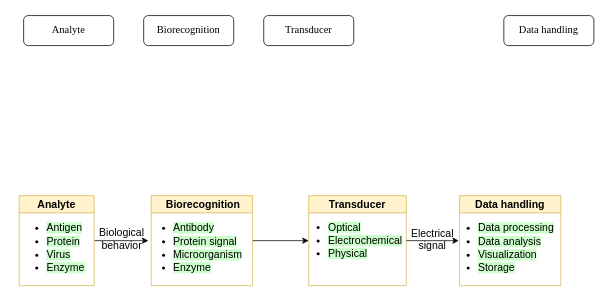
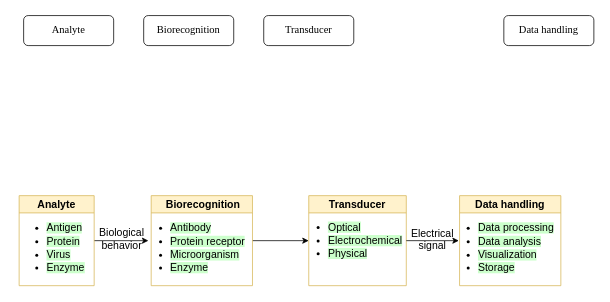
node "Antibody Protein signal Microorganism Enzyme": label "Antibody Protein signal Microorganism Enzyme" -> "Antibody Protein receptor Microorganism Enzyme"
